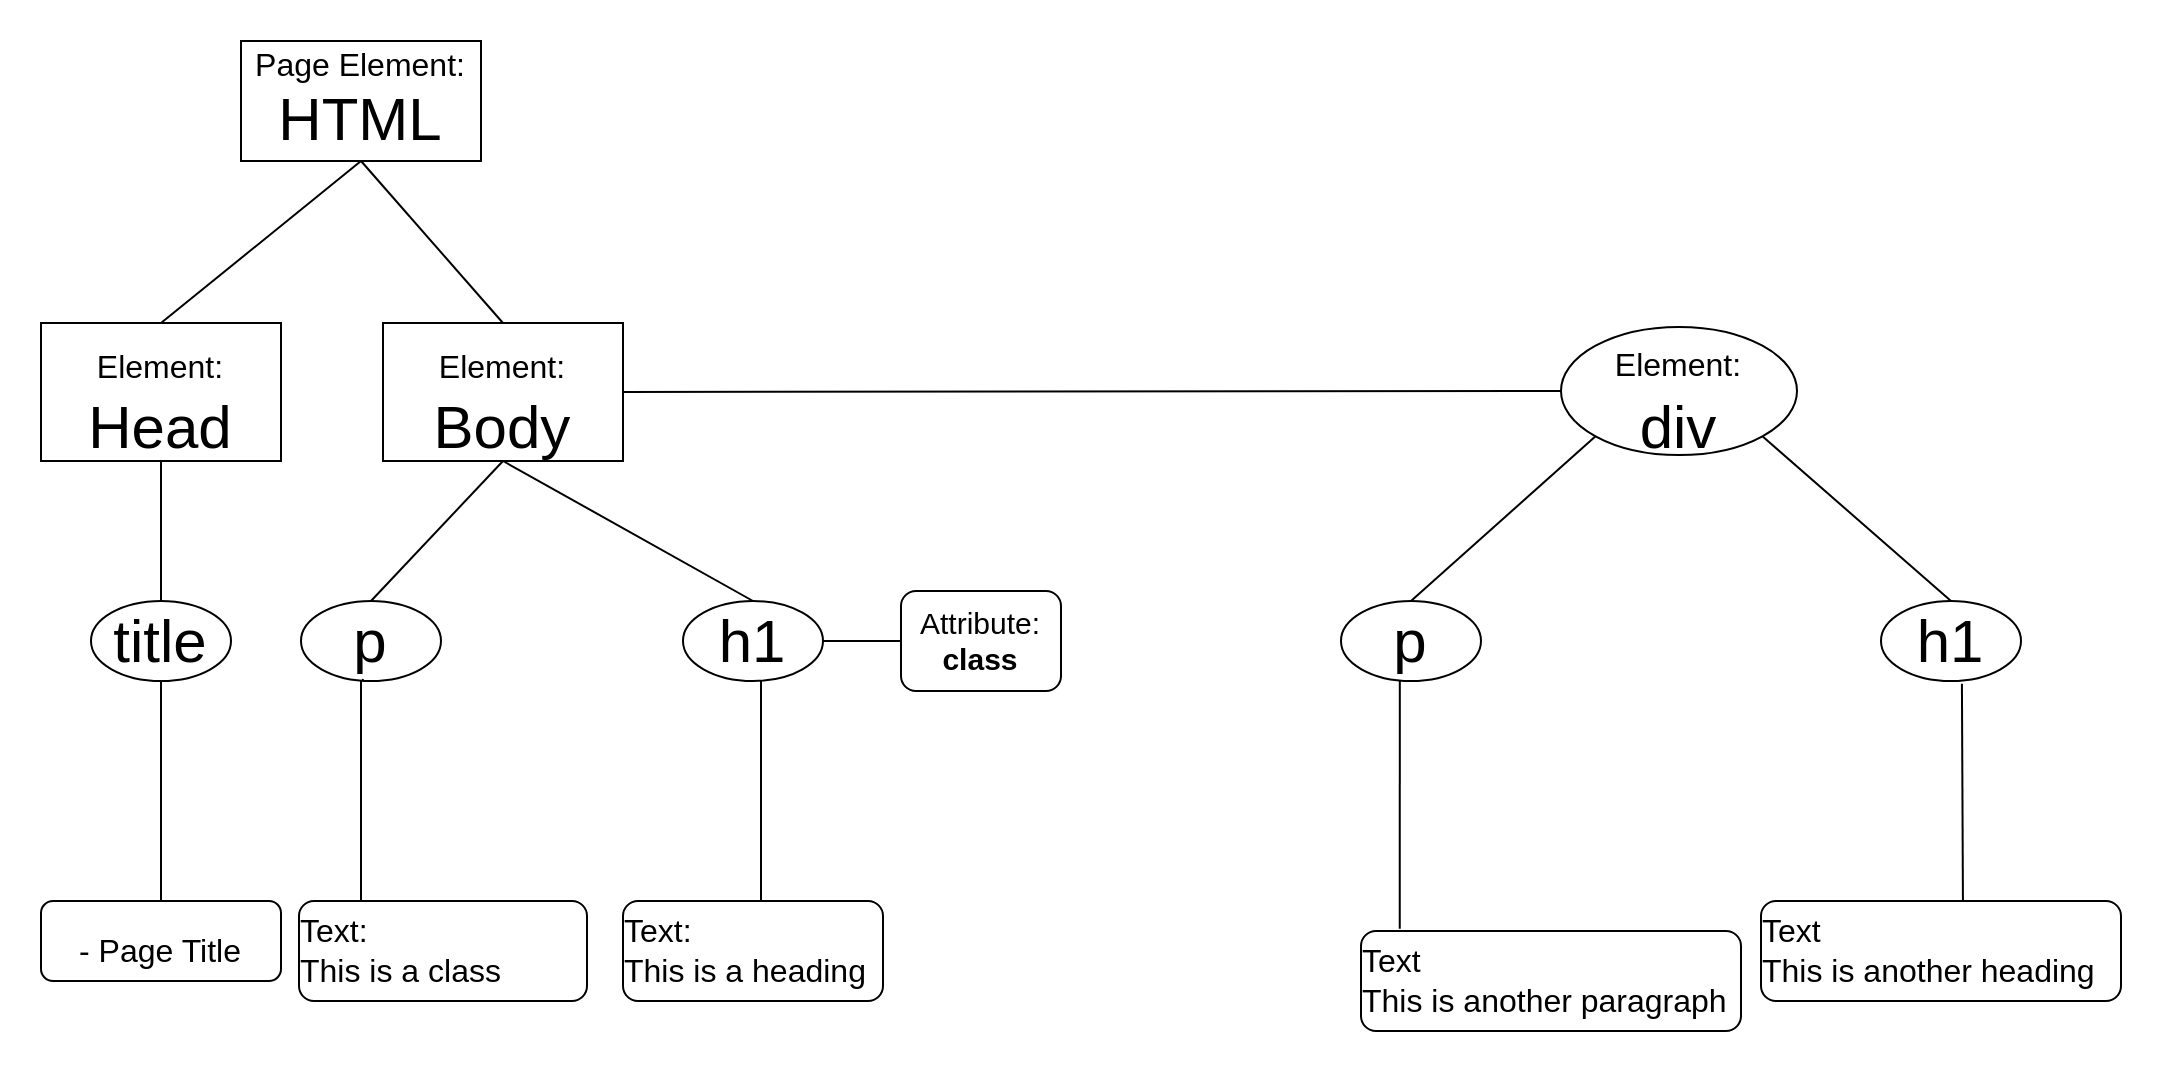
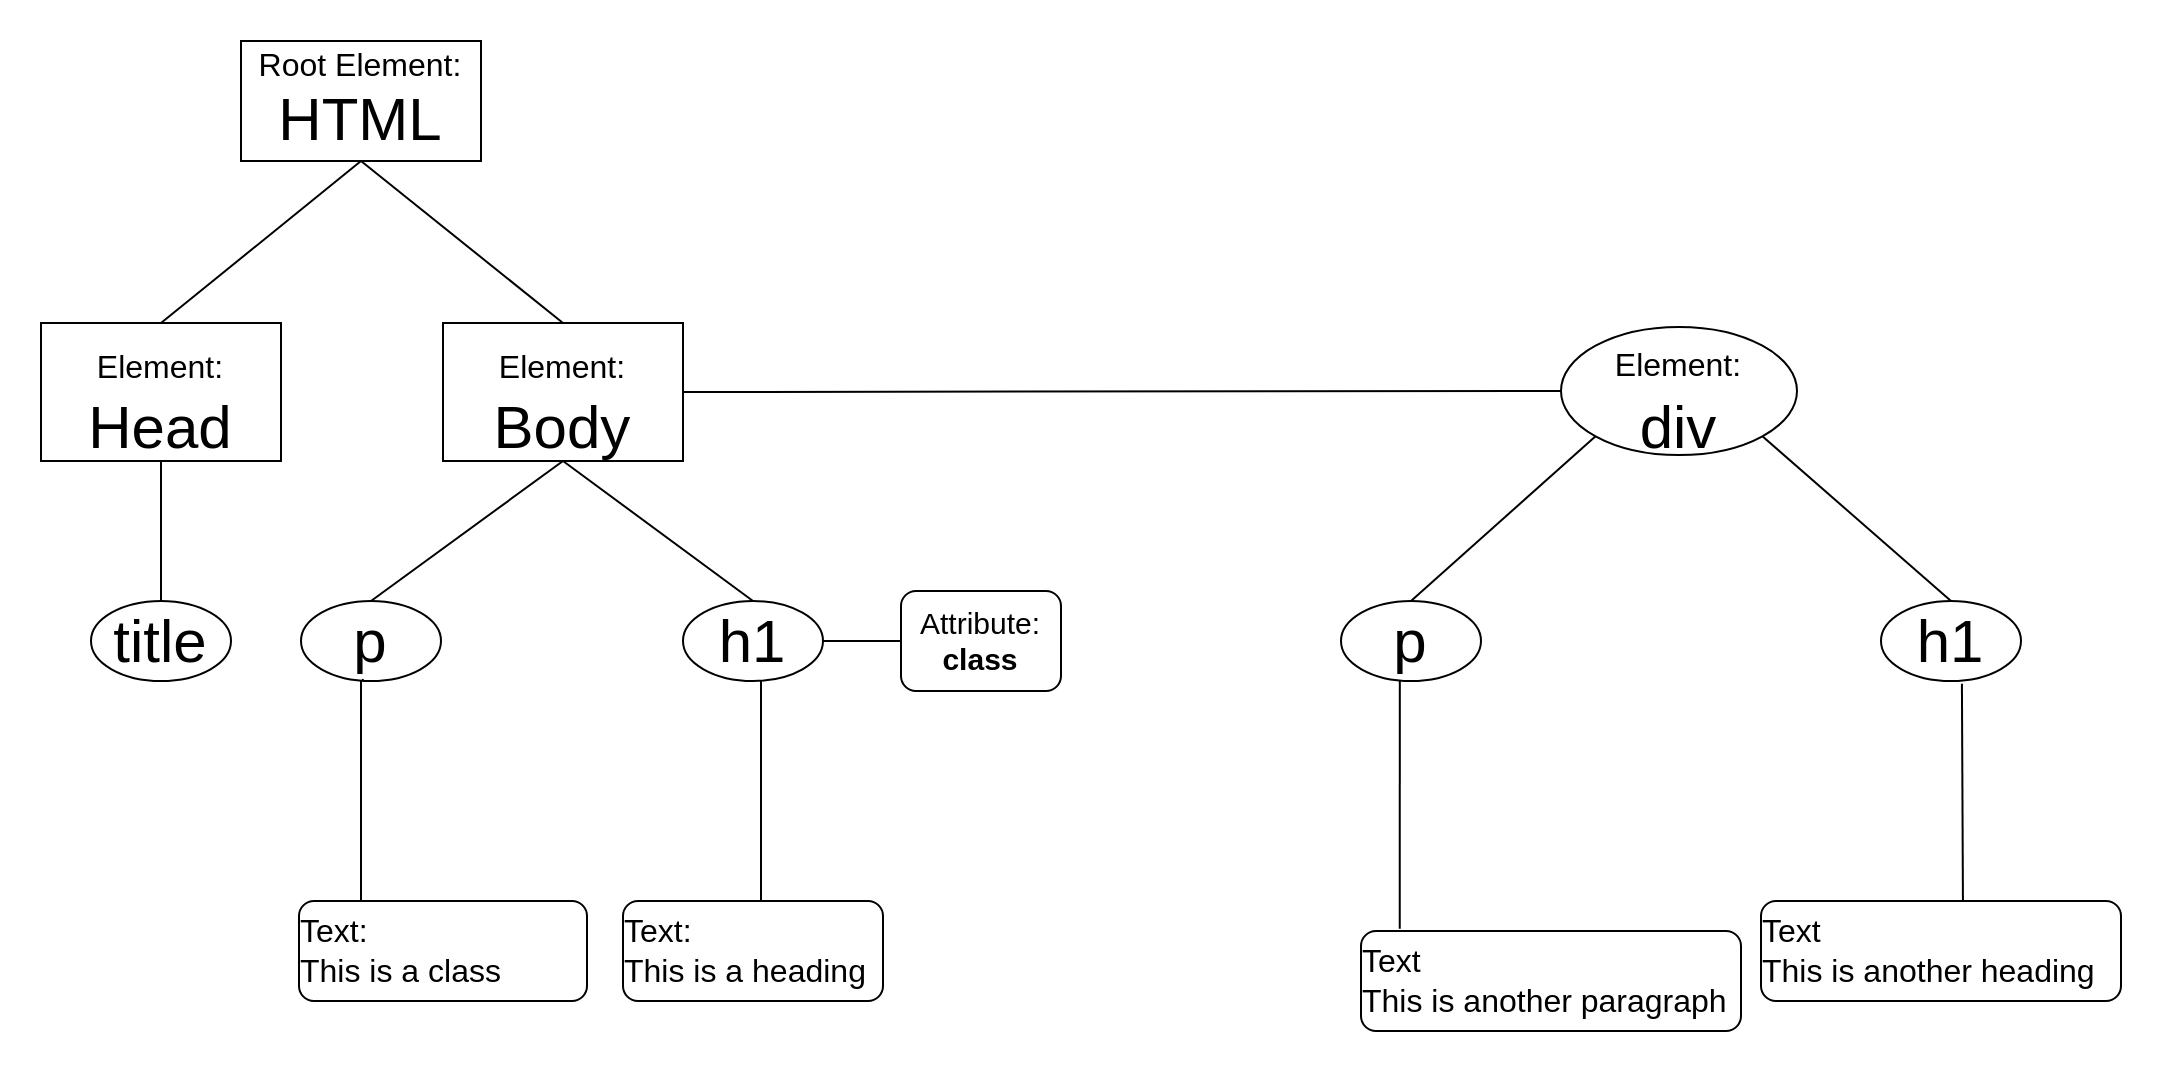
node "Page Element: HTML": label "Page Element: HTML" -> "Root Element: HTML"
node "Element: Body": moved (503, 392) -> (563, 392)
edge "title" -- "- Page Title": removed
node "- Page Title": removed
